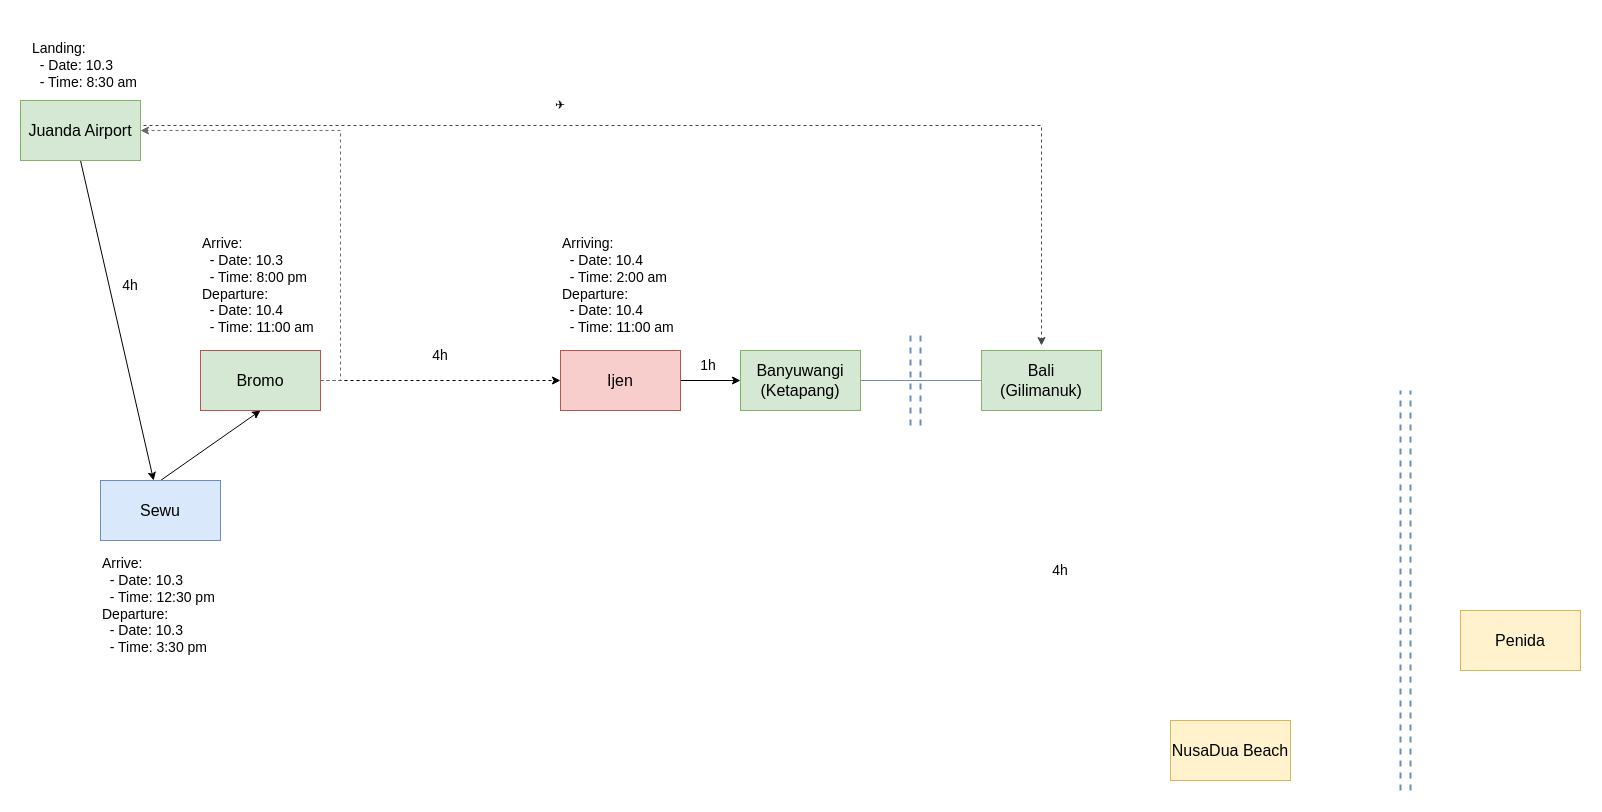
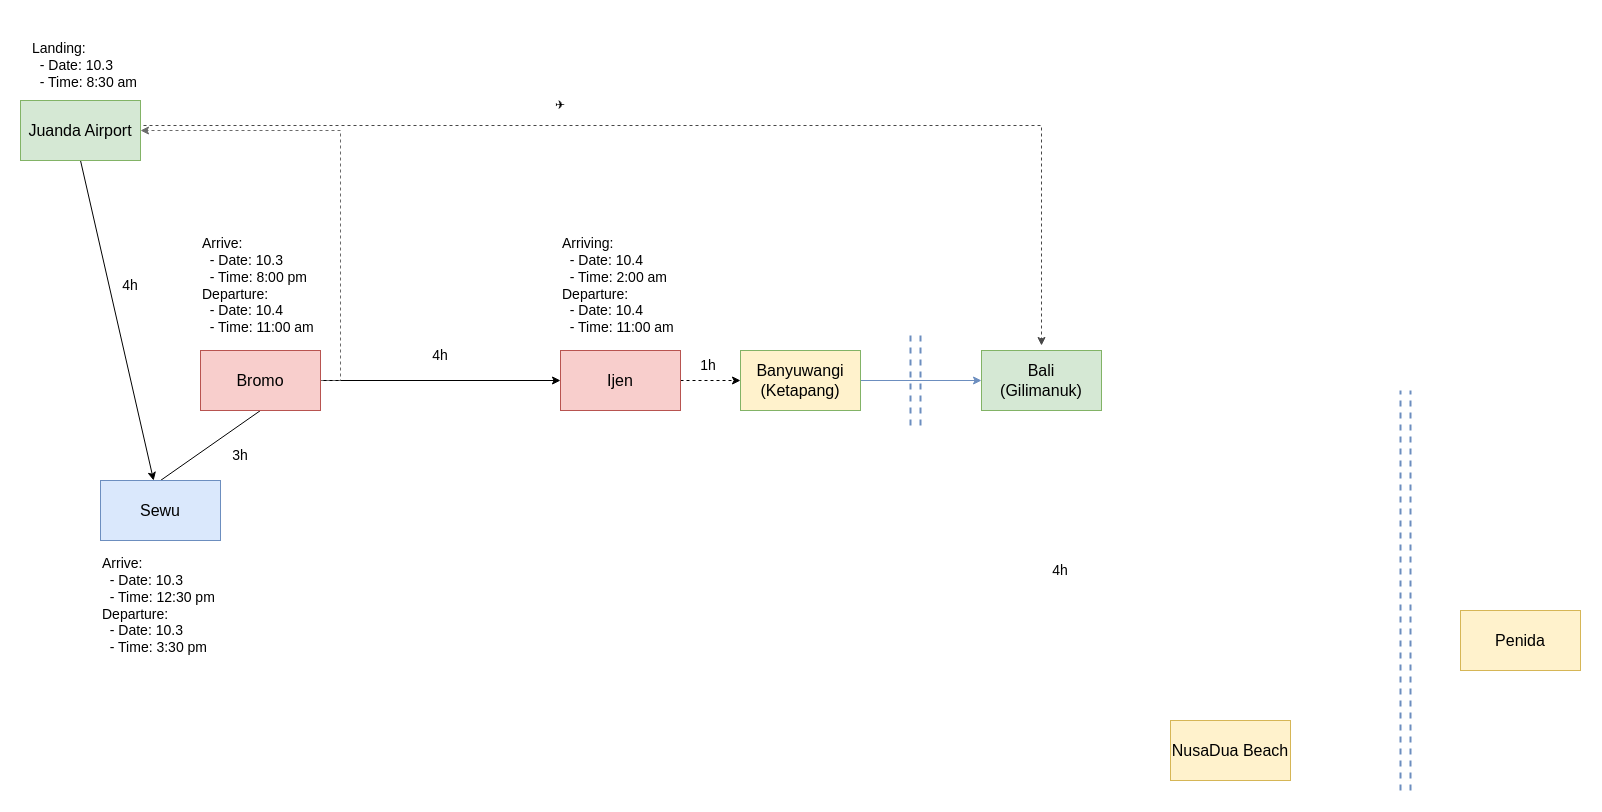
node "Bromo": fillcolor #d5e8d4 -> #f8cecc
edge "Bromo" -> "Ijen": style dashed -> solid
edge "Ijen" -> "Banyuwangi (Ketapang)": style solid -> dashed
node "Banyuwangi (Ketapang)": fillcolor #d5e8d4 -> #fff2cc
edge "Banyuwangi (Ketapang)" -- "Bali (Gilimanuk)": arrowhead none -> classic
edge "Sewu" -> "Bromo": arrowhead classic -> none
node "3h": added
